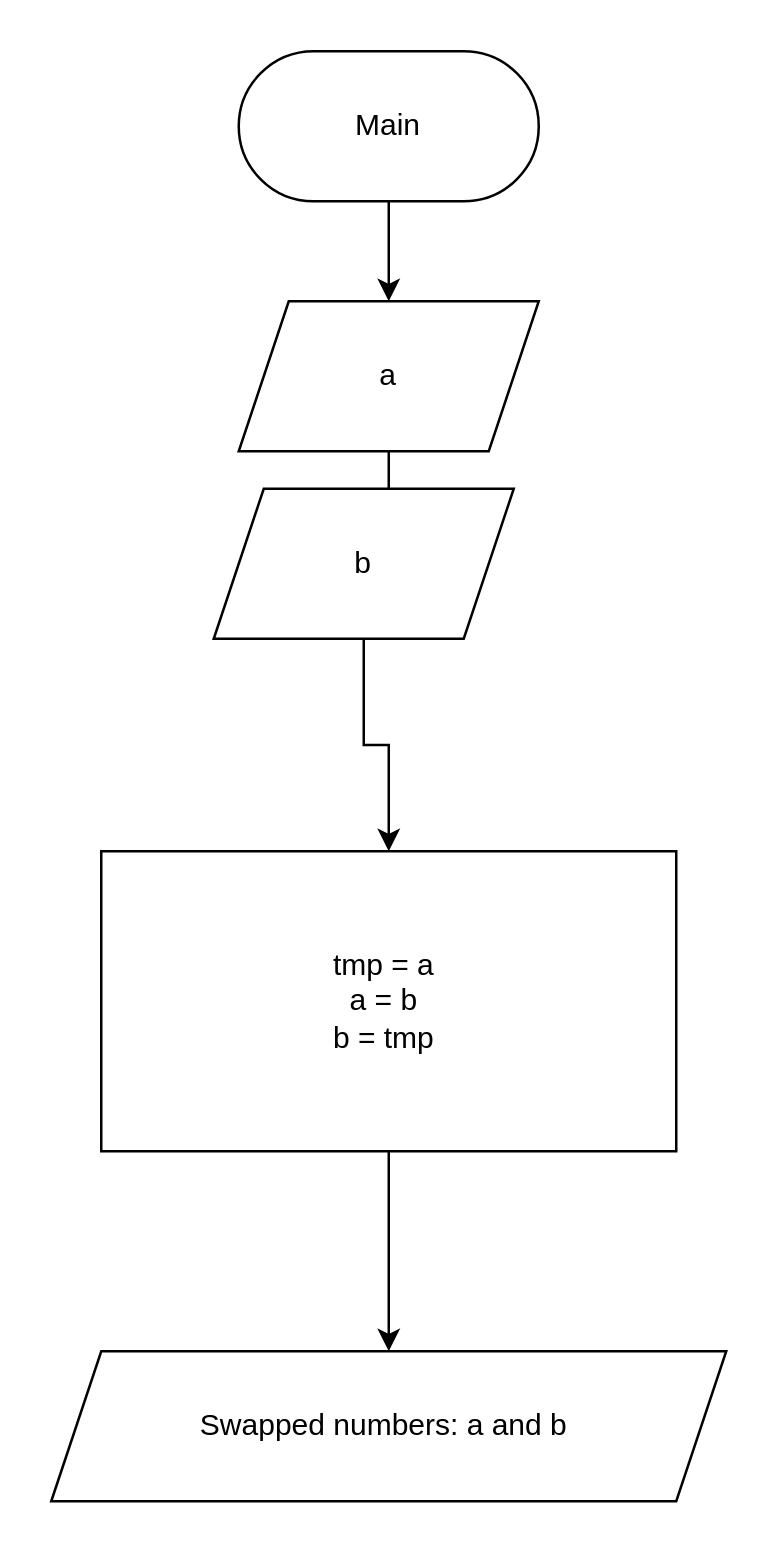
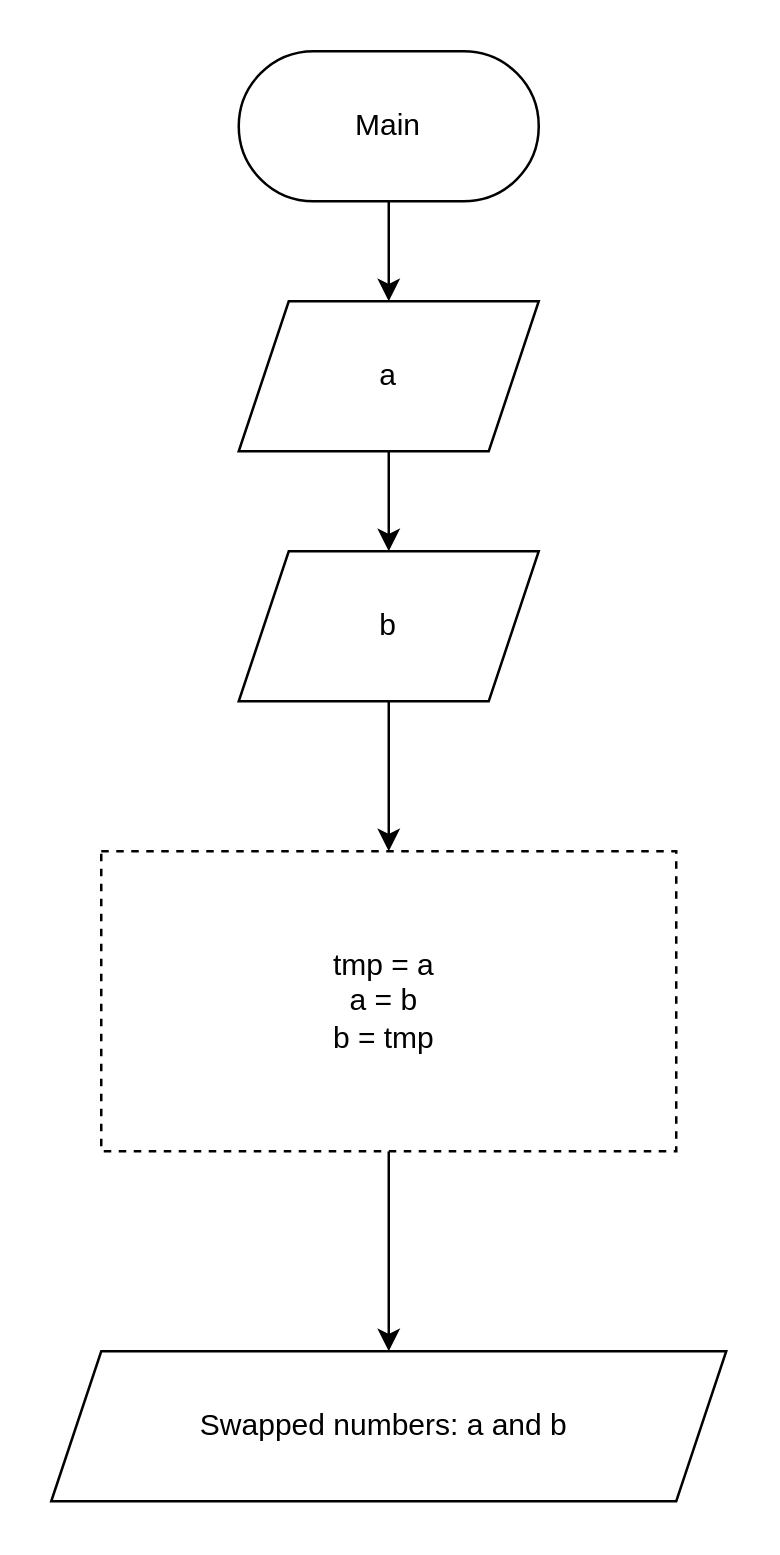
node "b": moved (364, 564) -> (389, 626)
node "tmp = a a = b b = tmp": style solid -> dashed
